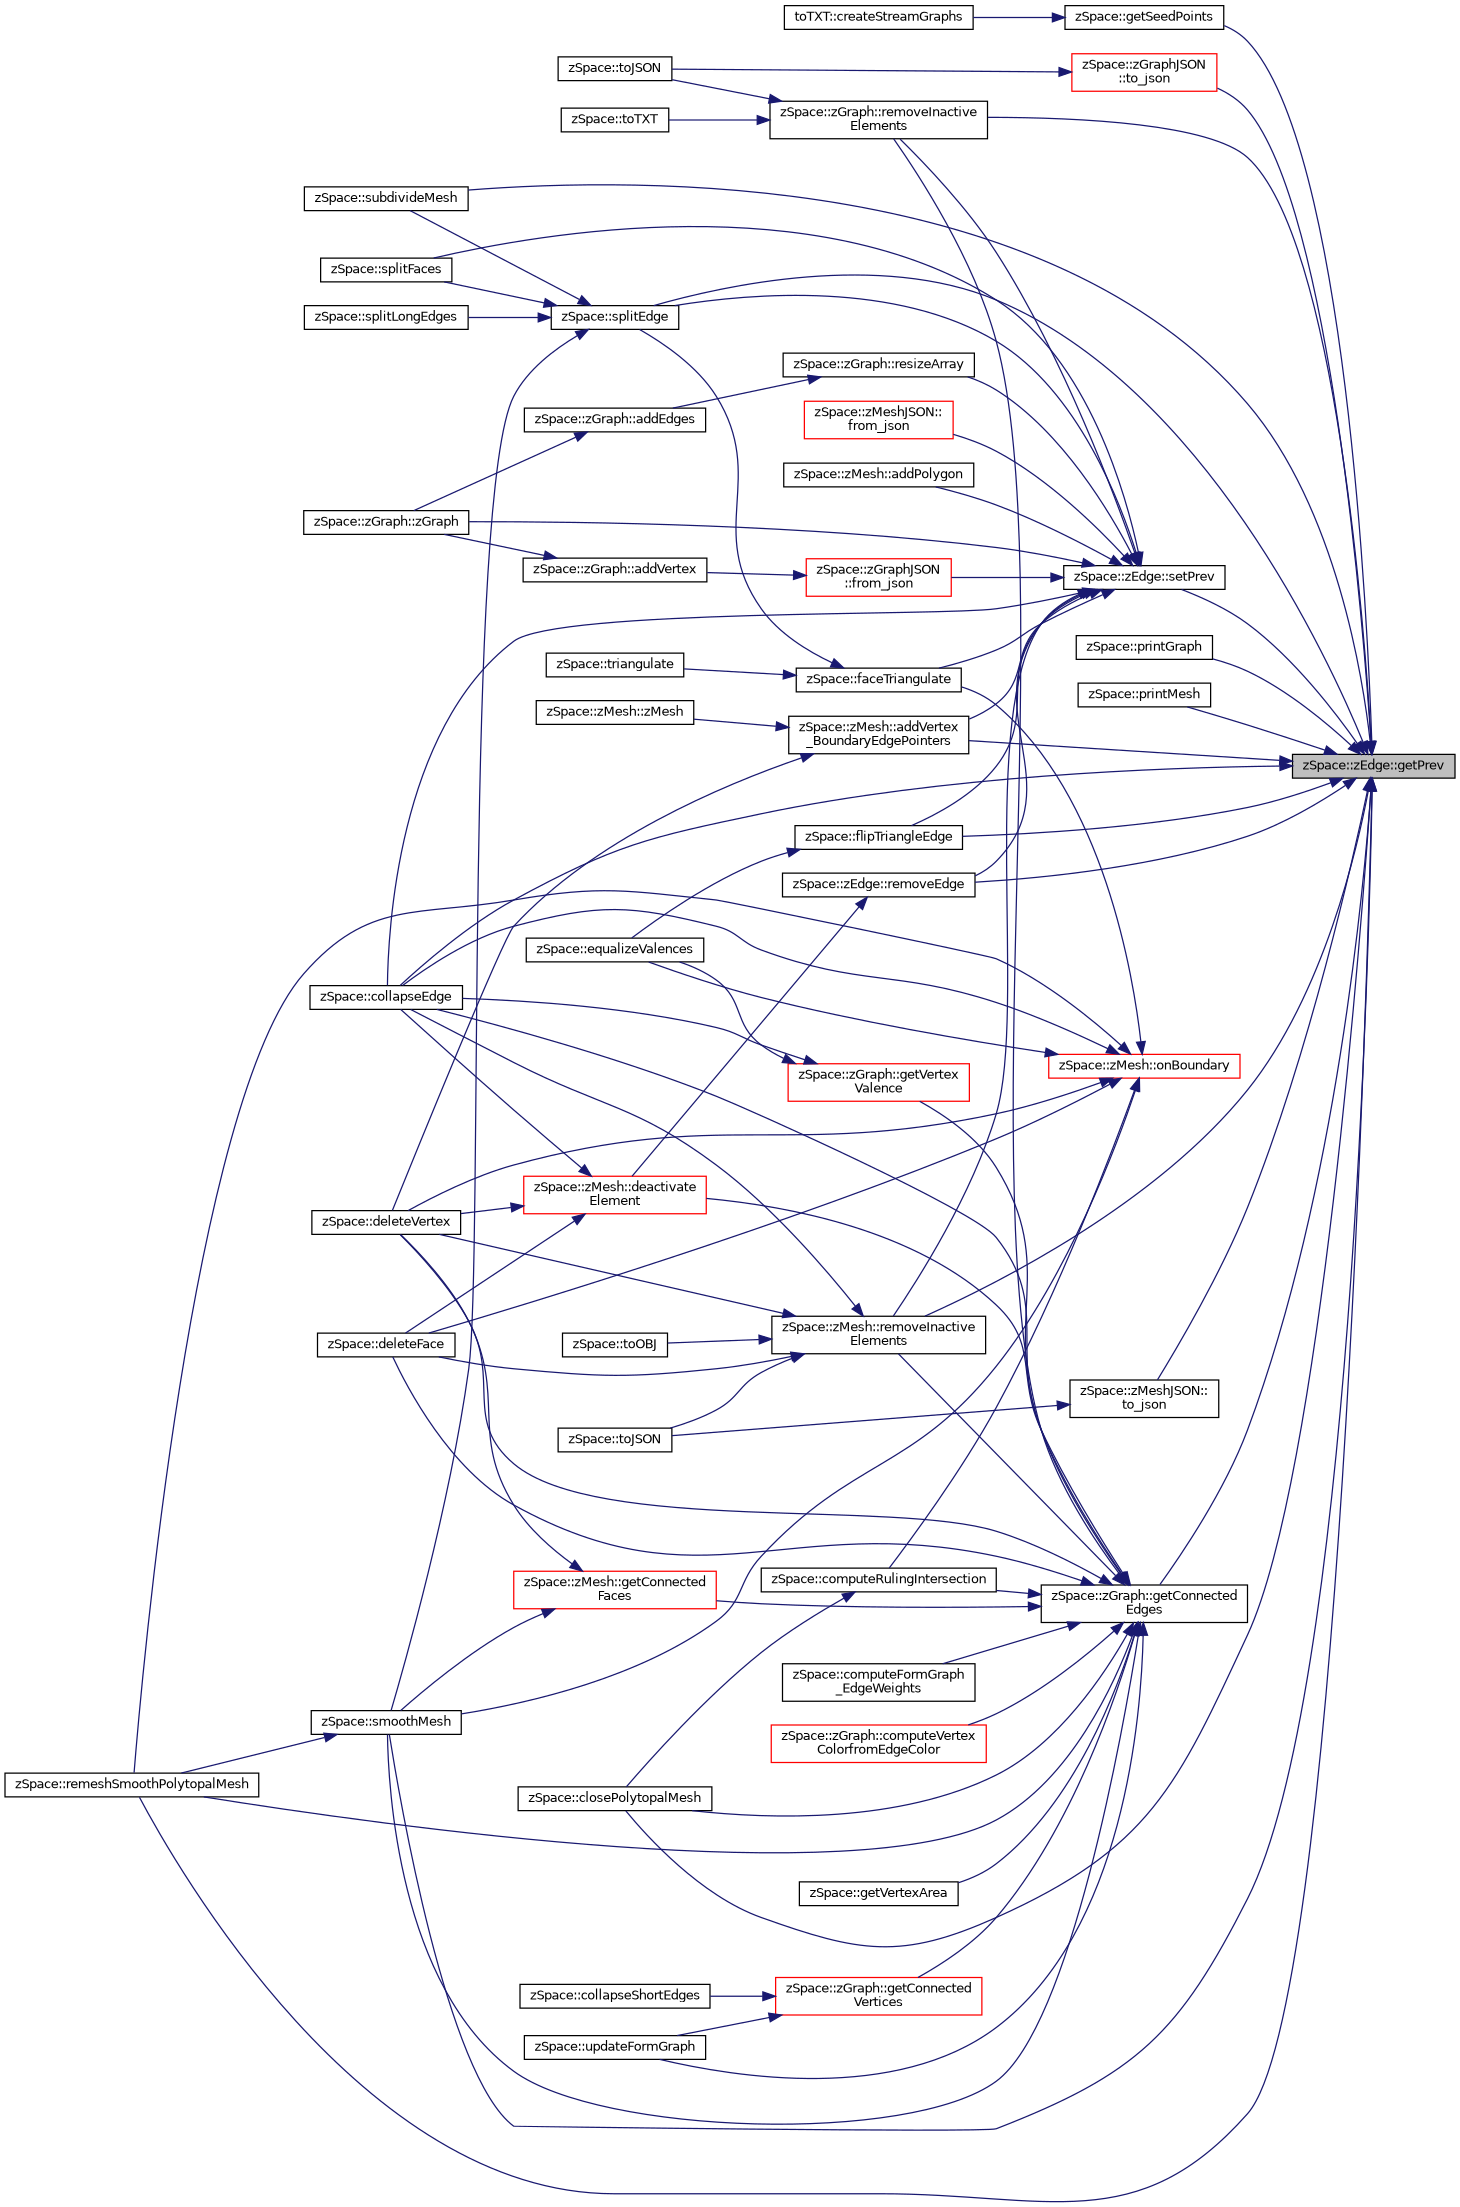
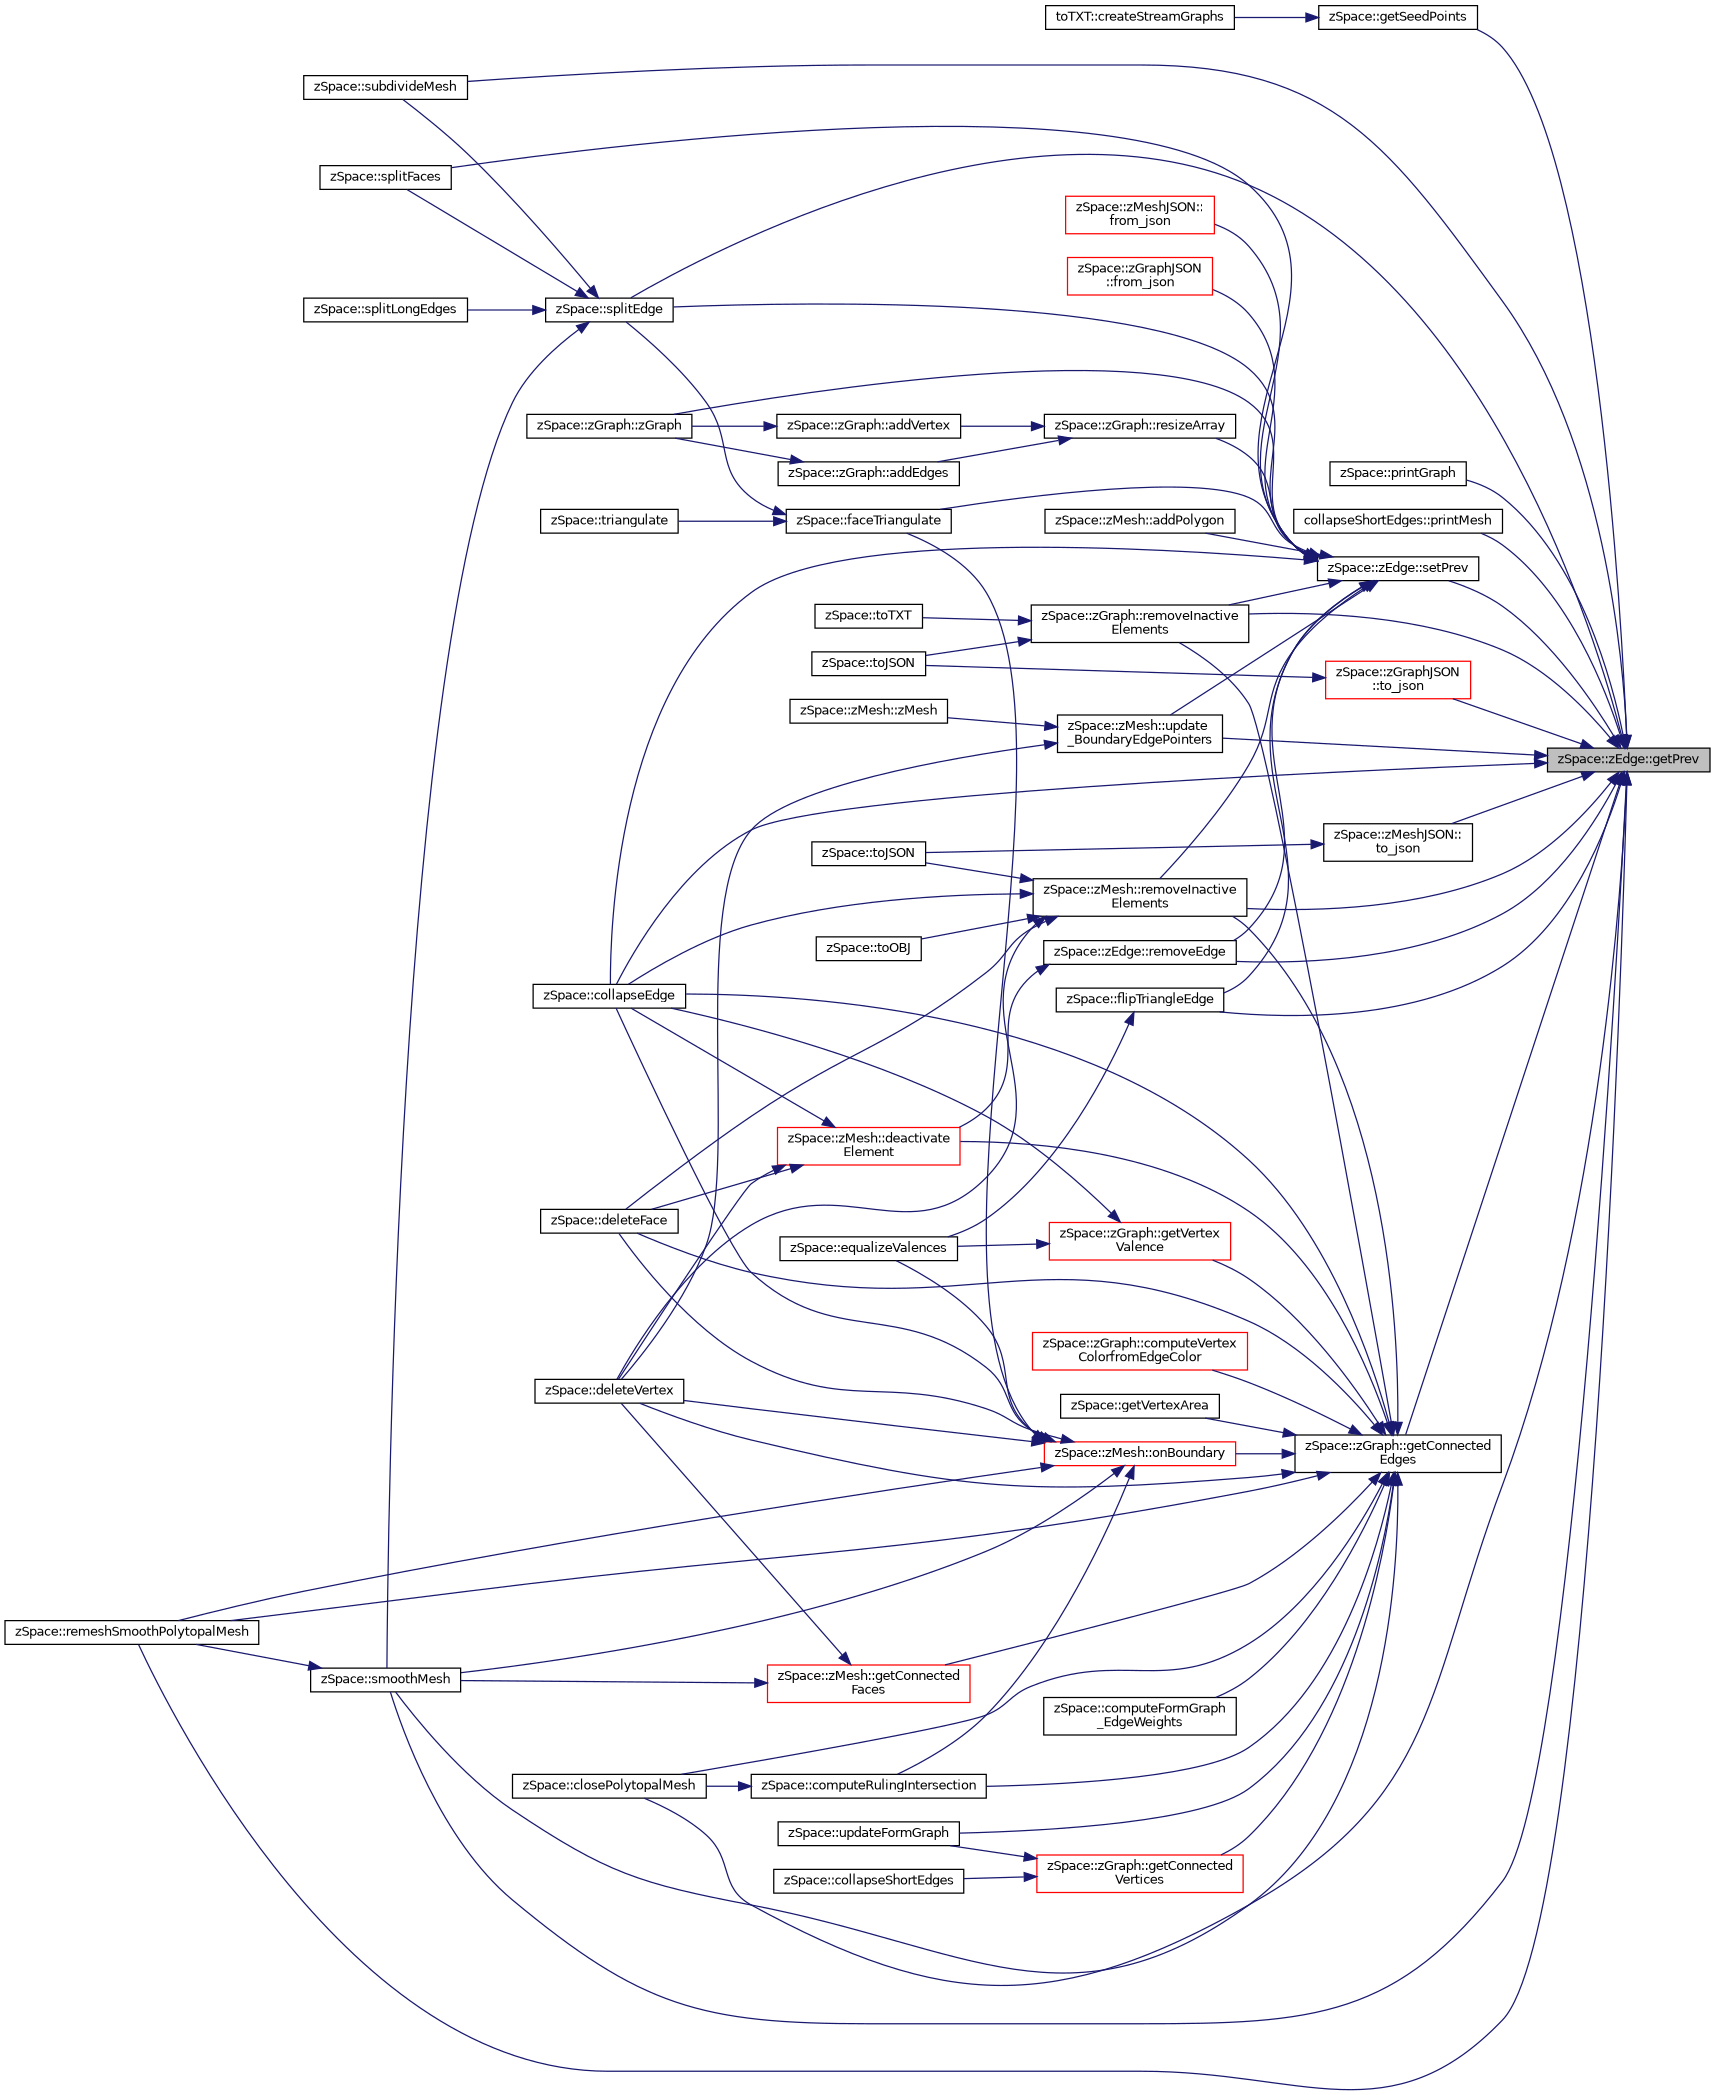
edge "zSpace::zGraph::addVertex" -> "zSpace::zGraphJSON ::from_json": now "zSpace::zGraph::addVertex" -> "zSpace::zGraph::resizeArray"
node "zSpace::printMesh": label "zSpace::printMesh" -> "collapseShortEdges::printMesh"
node "zSpace::zMesh::addVertex _BoundaryEdgePointers": label "zSpace::zMesh::addVertex _BoundaryEdgePointers" -> "zSpace::zMesh::update _BoundaryEdgePointers"
edge "zSpace::zMesh::onBoundary" -> "zSpace::zGraph::getConnected Edges": added
